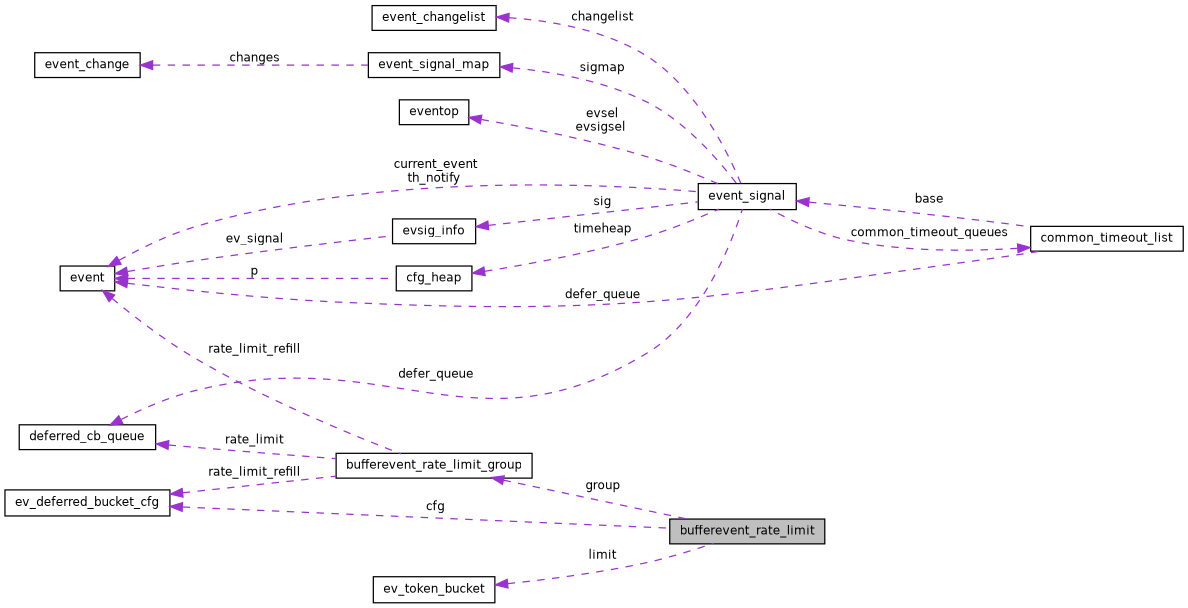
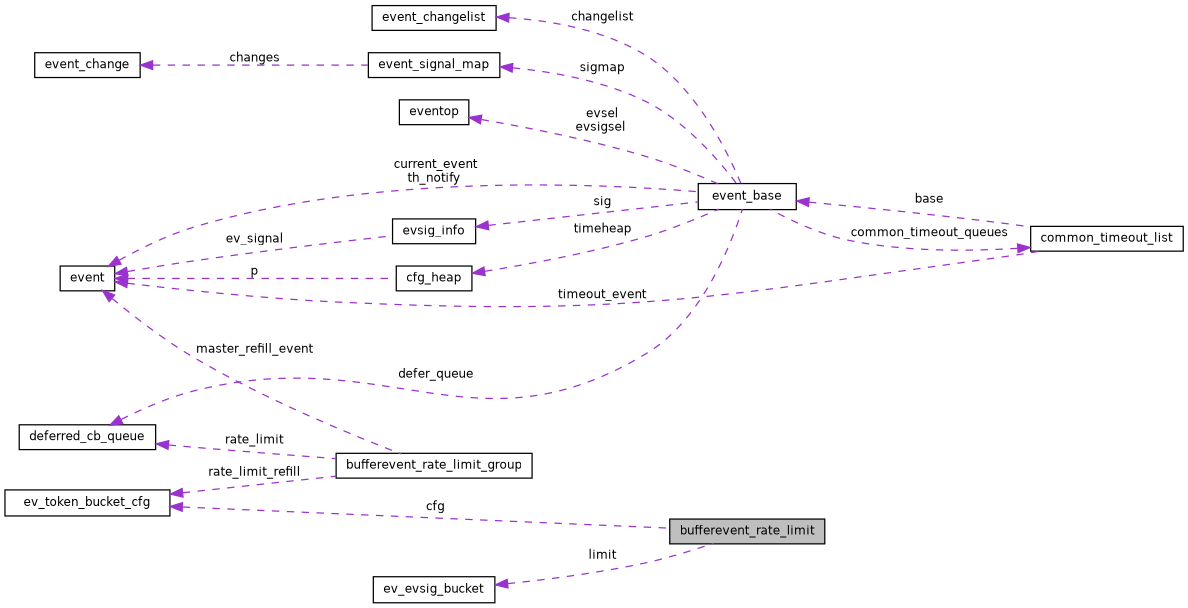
node "event_signal": label "event_signal" -> "event_base"
edge "common_timeout_list" -> "event": label " defer_queue" -> " timeout_event"
edge "bufferevent_rate_limit_group" -> "event": label " rate_limit_refill" -> " master_refill_event"
edge "bufferevent_rate_limit" -> "bufferevent_rate_limit_group": removed, label "group"
node "ev_deferred_bucket_cfg": label "ev_deferred_bucket_cfg" -> "ev_token_bucket_cfg"
node "ev_token_bucket": label "ev_token_bucket" -> "ev_evsig_bucket"
